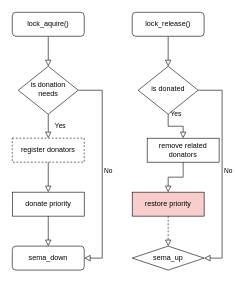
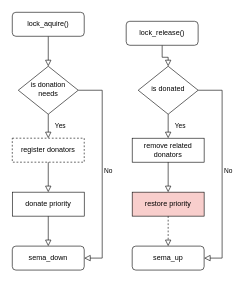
node "lock_release()": moved (168, 24) -> (162, 33)
node "remove related donators": moved (183, 150) -> (168, 150)
node "sema_up": shape diamond -> rounded rectangle
